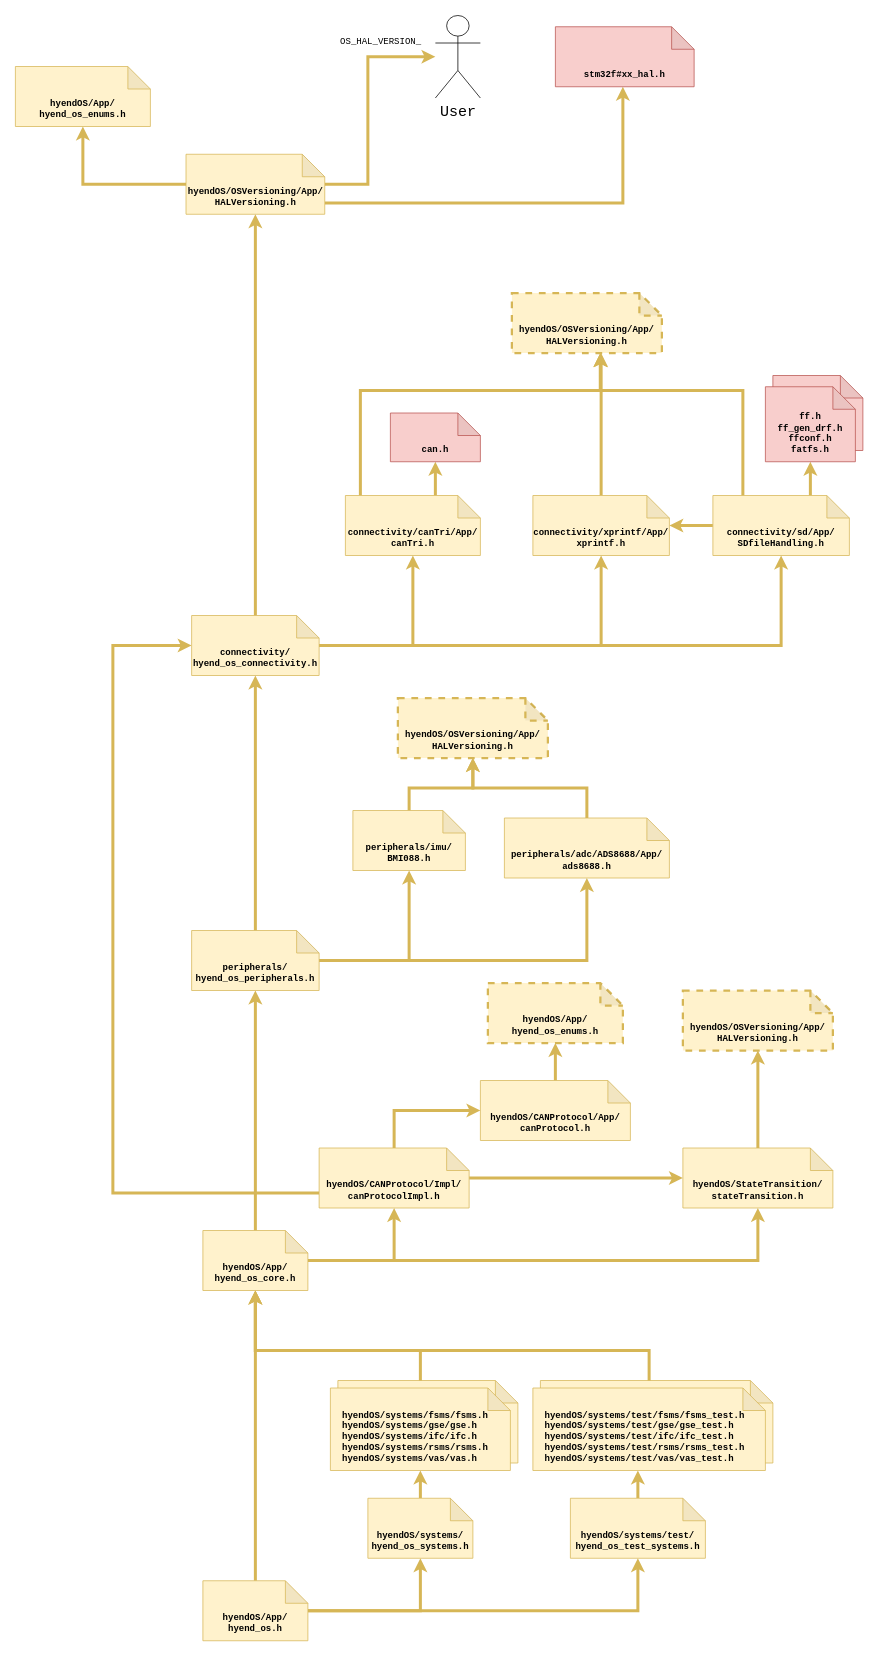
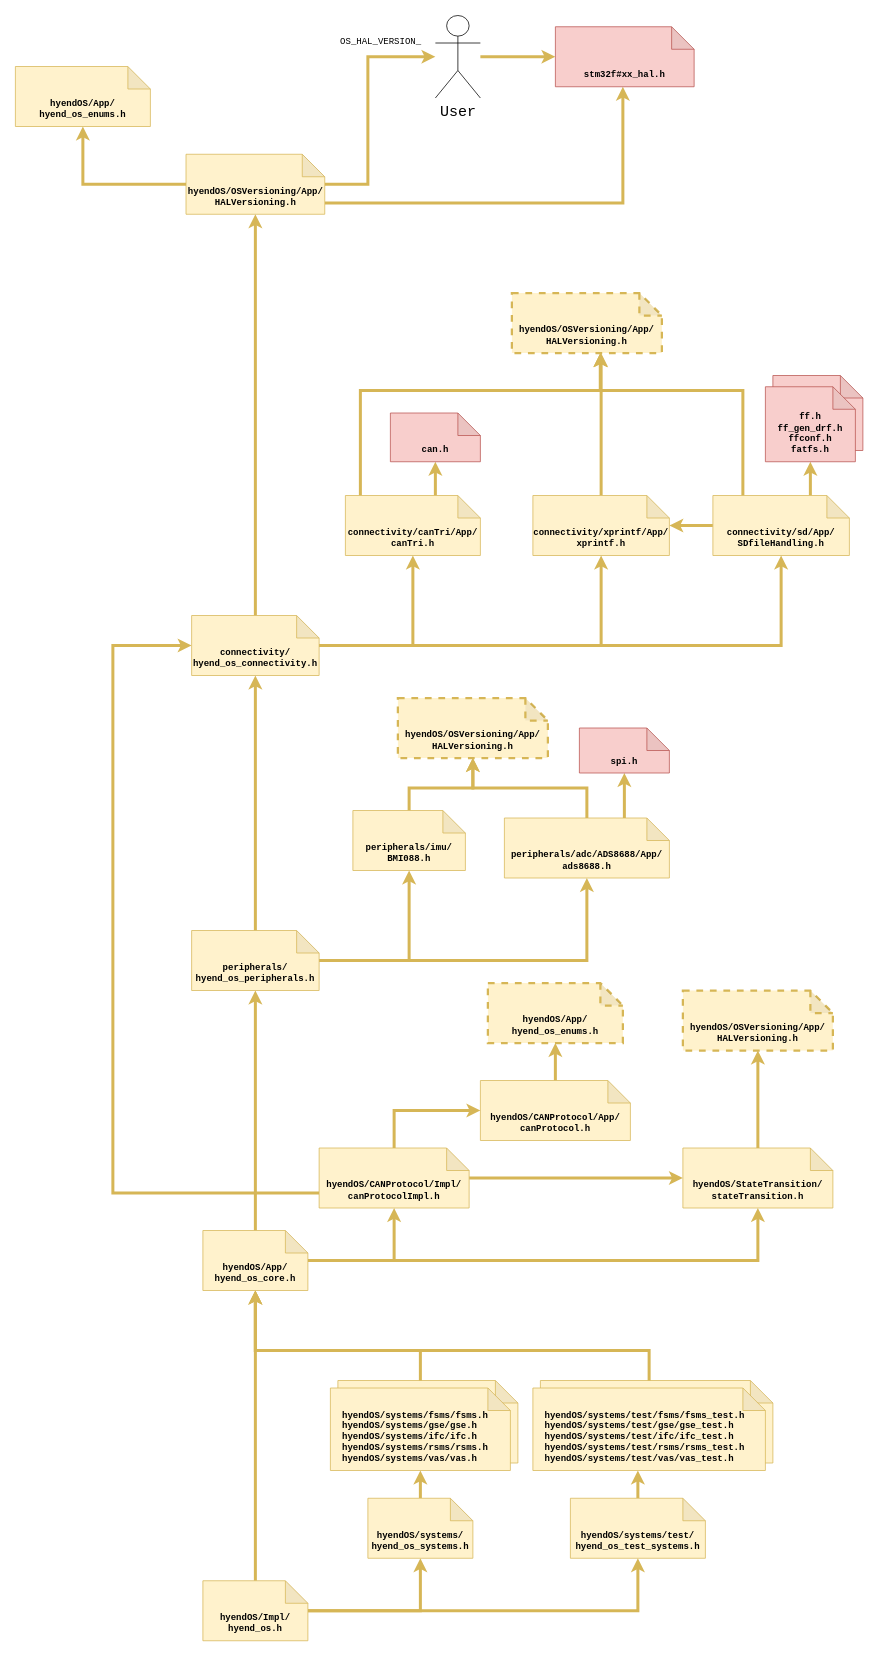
edge "User" -> "stm32f#xx_hal.h": added
node "spi.h": added
edge "peripherals/adc/ADS8688/App/ ads8688.h" -> "spi.h": added
node "hyendOS/App/ hyend_os.h": label "hyendOS/App/ hyend_os.h" -> "hyendOS/Impl/ hyend_os.h"
